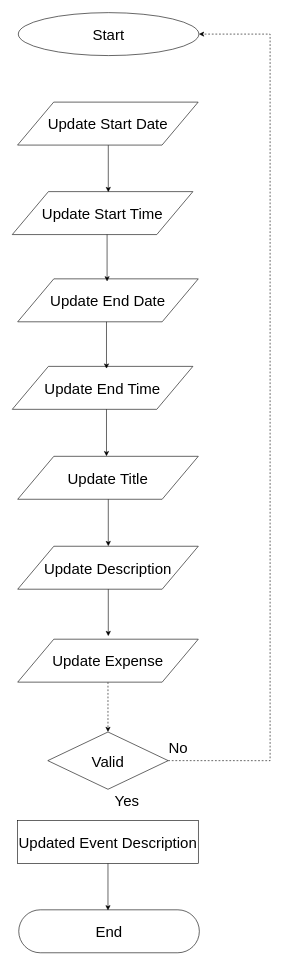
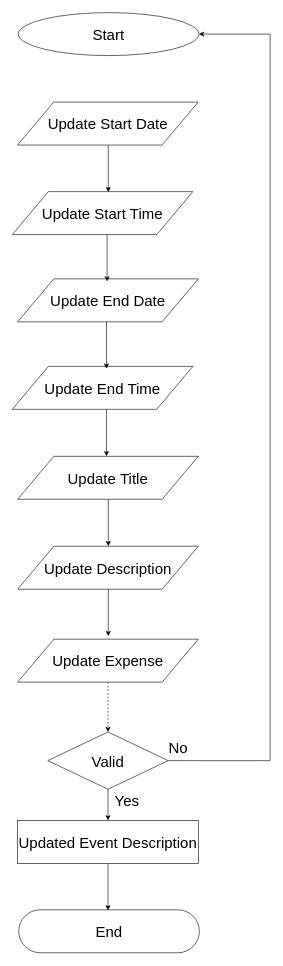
edge "Valid" -> "Start": style dashed -> solid
edge "Valid" -> "Updated Event Description": added
